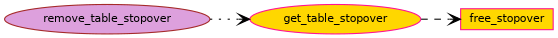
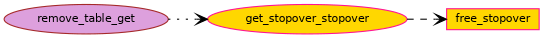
node "remove_table_stopover": label "remove_table_stopover" -> "remove_table_get"
node "get_table_stopover": label "get_table_stopover" -> "get_stopover_stopover"
